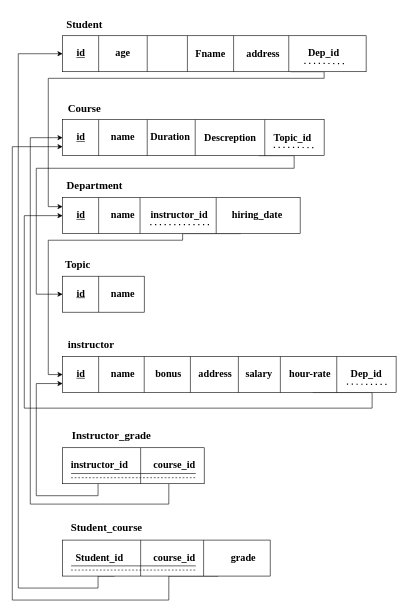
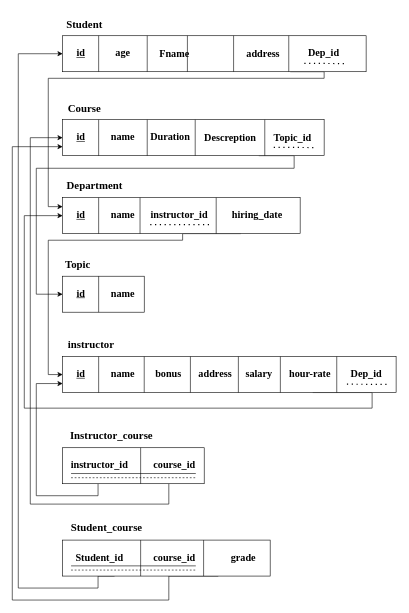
node "Fname": moved (210, 54) -> (174, 54)
node "Instructor_grade": label "Instructor_grade" -> "Instructor_course"
